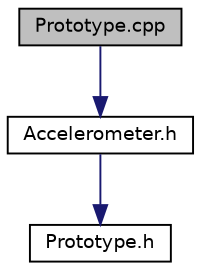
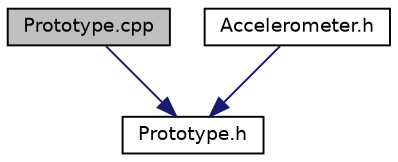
edge "Prototype.cpp" -> "Accelerometer.h": now "Prototype.cpp" -> "Prototype.h"
